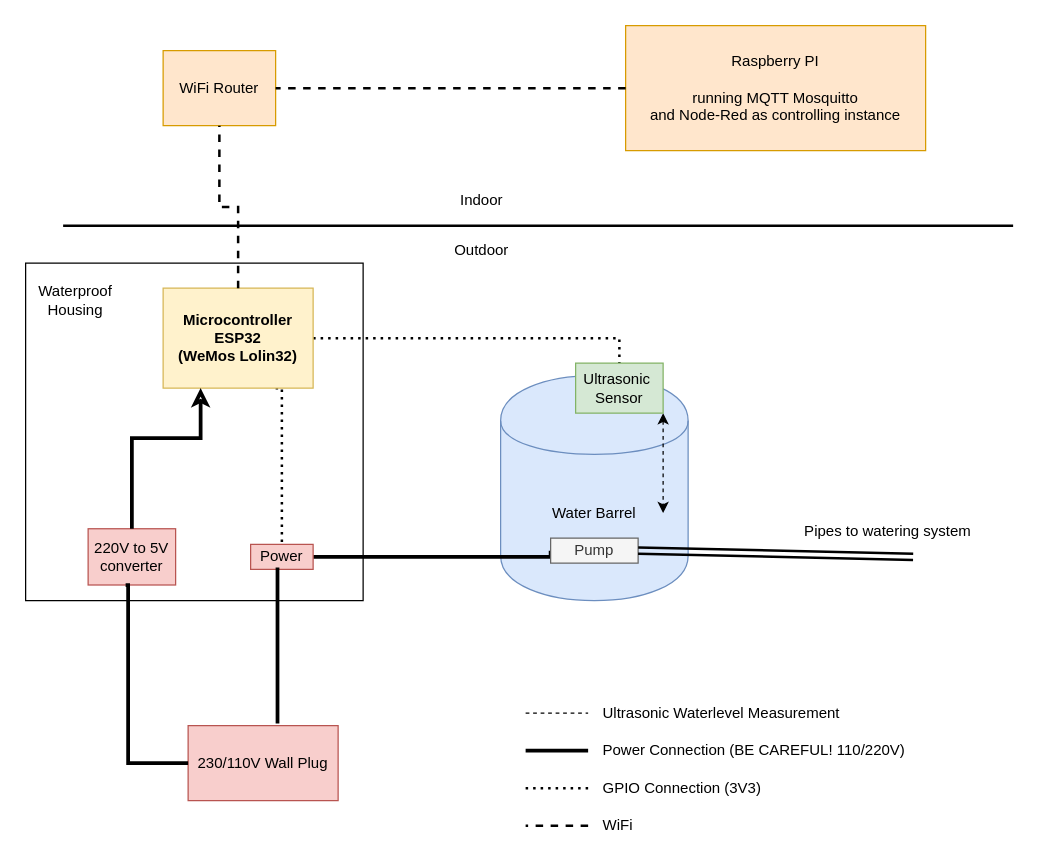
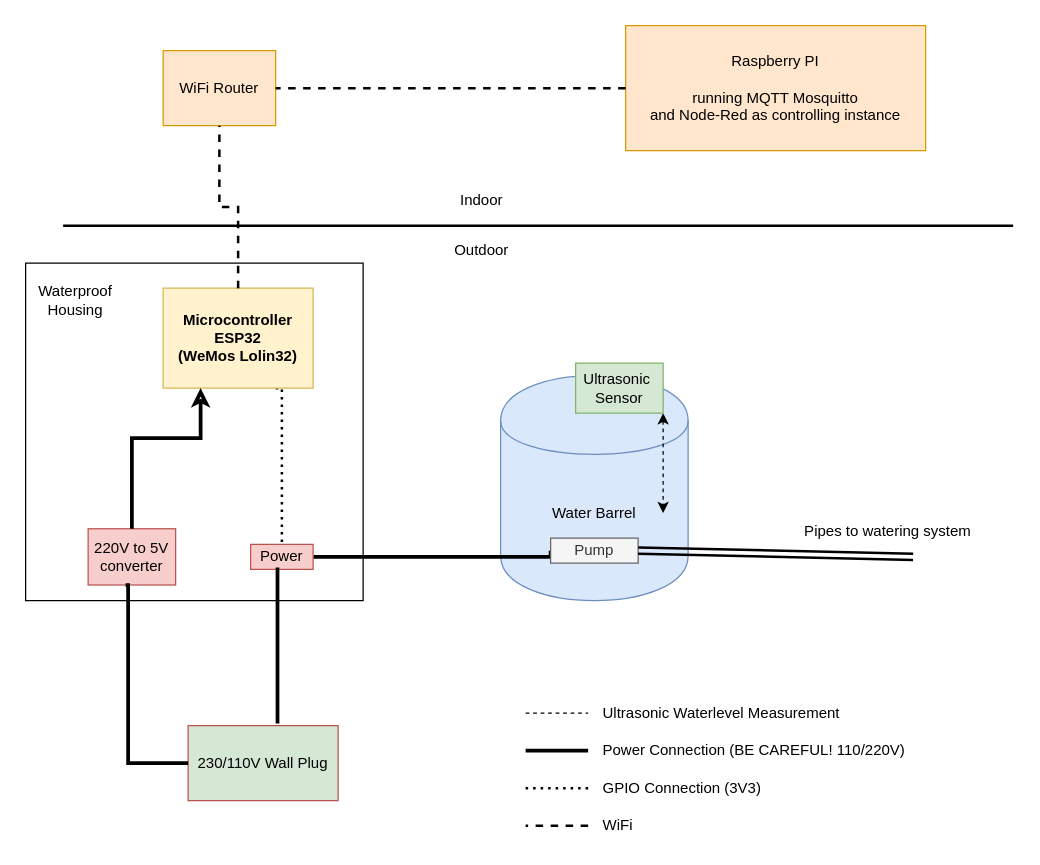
edge "Microcontroller ESP32 (WeMos Lolin32)" -- "Ultrasonic Sensor": removed
node "230/110V Wall Plug": fillcolor #f8cecc -> #d5e8d4
